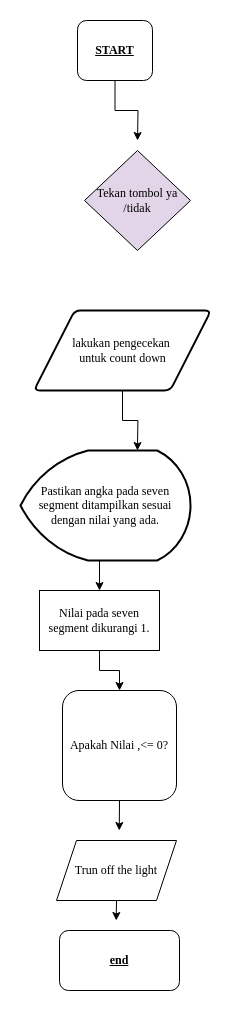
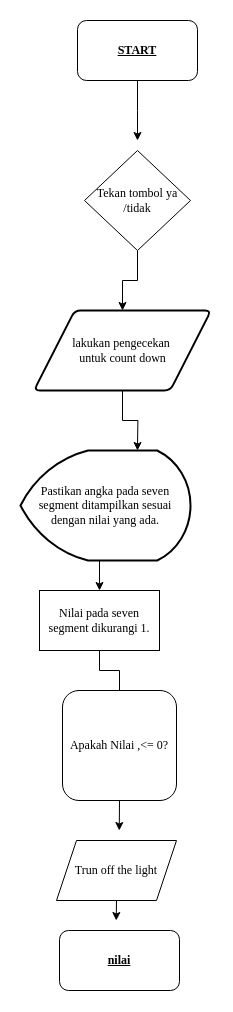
node "START": size 75x60 -> 120x60
node "Tekan tombol ya /tidak": fillcolor #e1d5e7 -> #ffffff
edge "Tekan tombol ya /tidak" -> "lakukan pengecekan untuk count down": added
edge "Nilai pada seven segment dikurangi 1." -> "Apakah Nilai ,<= 0?": arrowhead classic -> none
node "end": label "end" -> "nilai"
